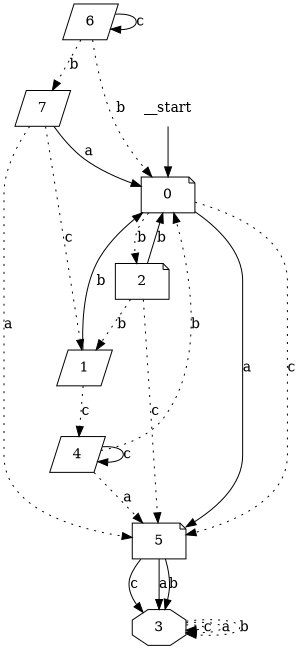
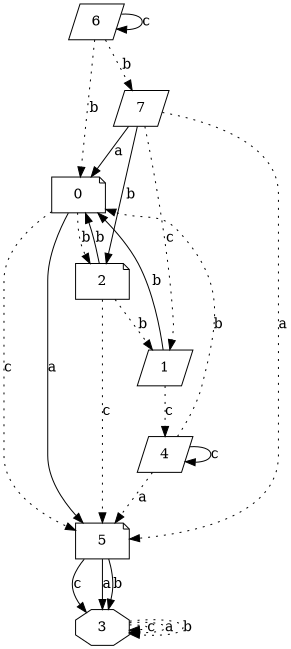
node "__start": removed
edge "7" -> "2": added, label "b"
